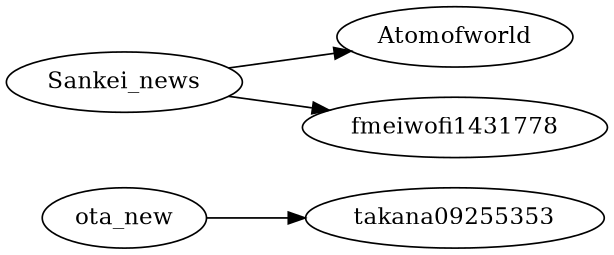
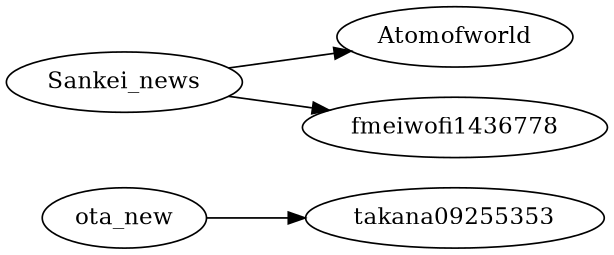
node "fmeiwofi1431778": label "fmeiwofi1431778" -> "fmeiwofi1436778"
